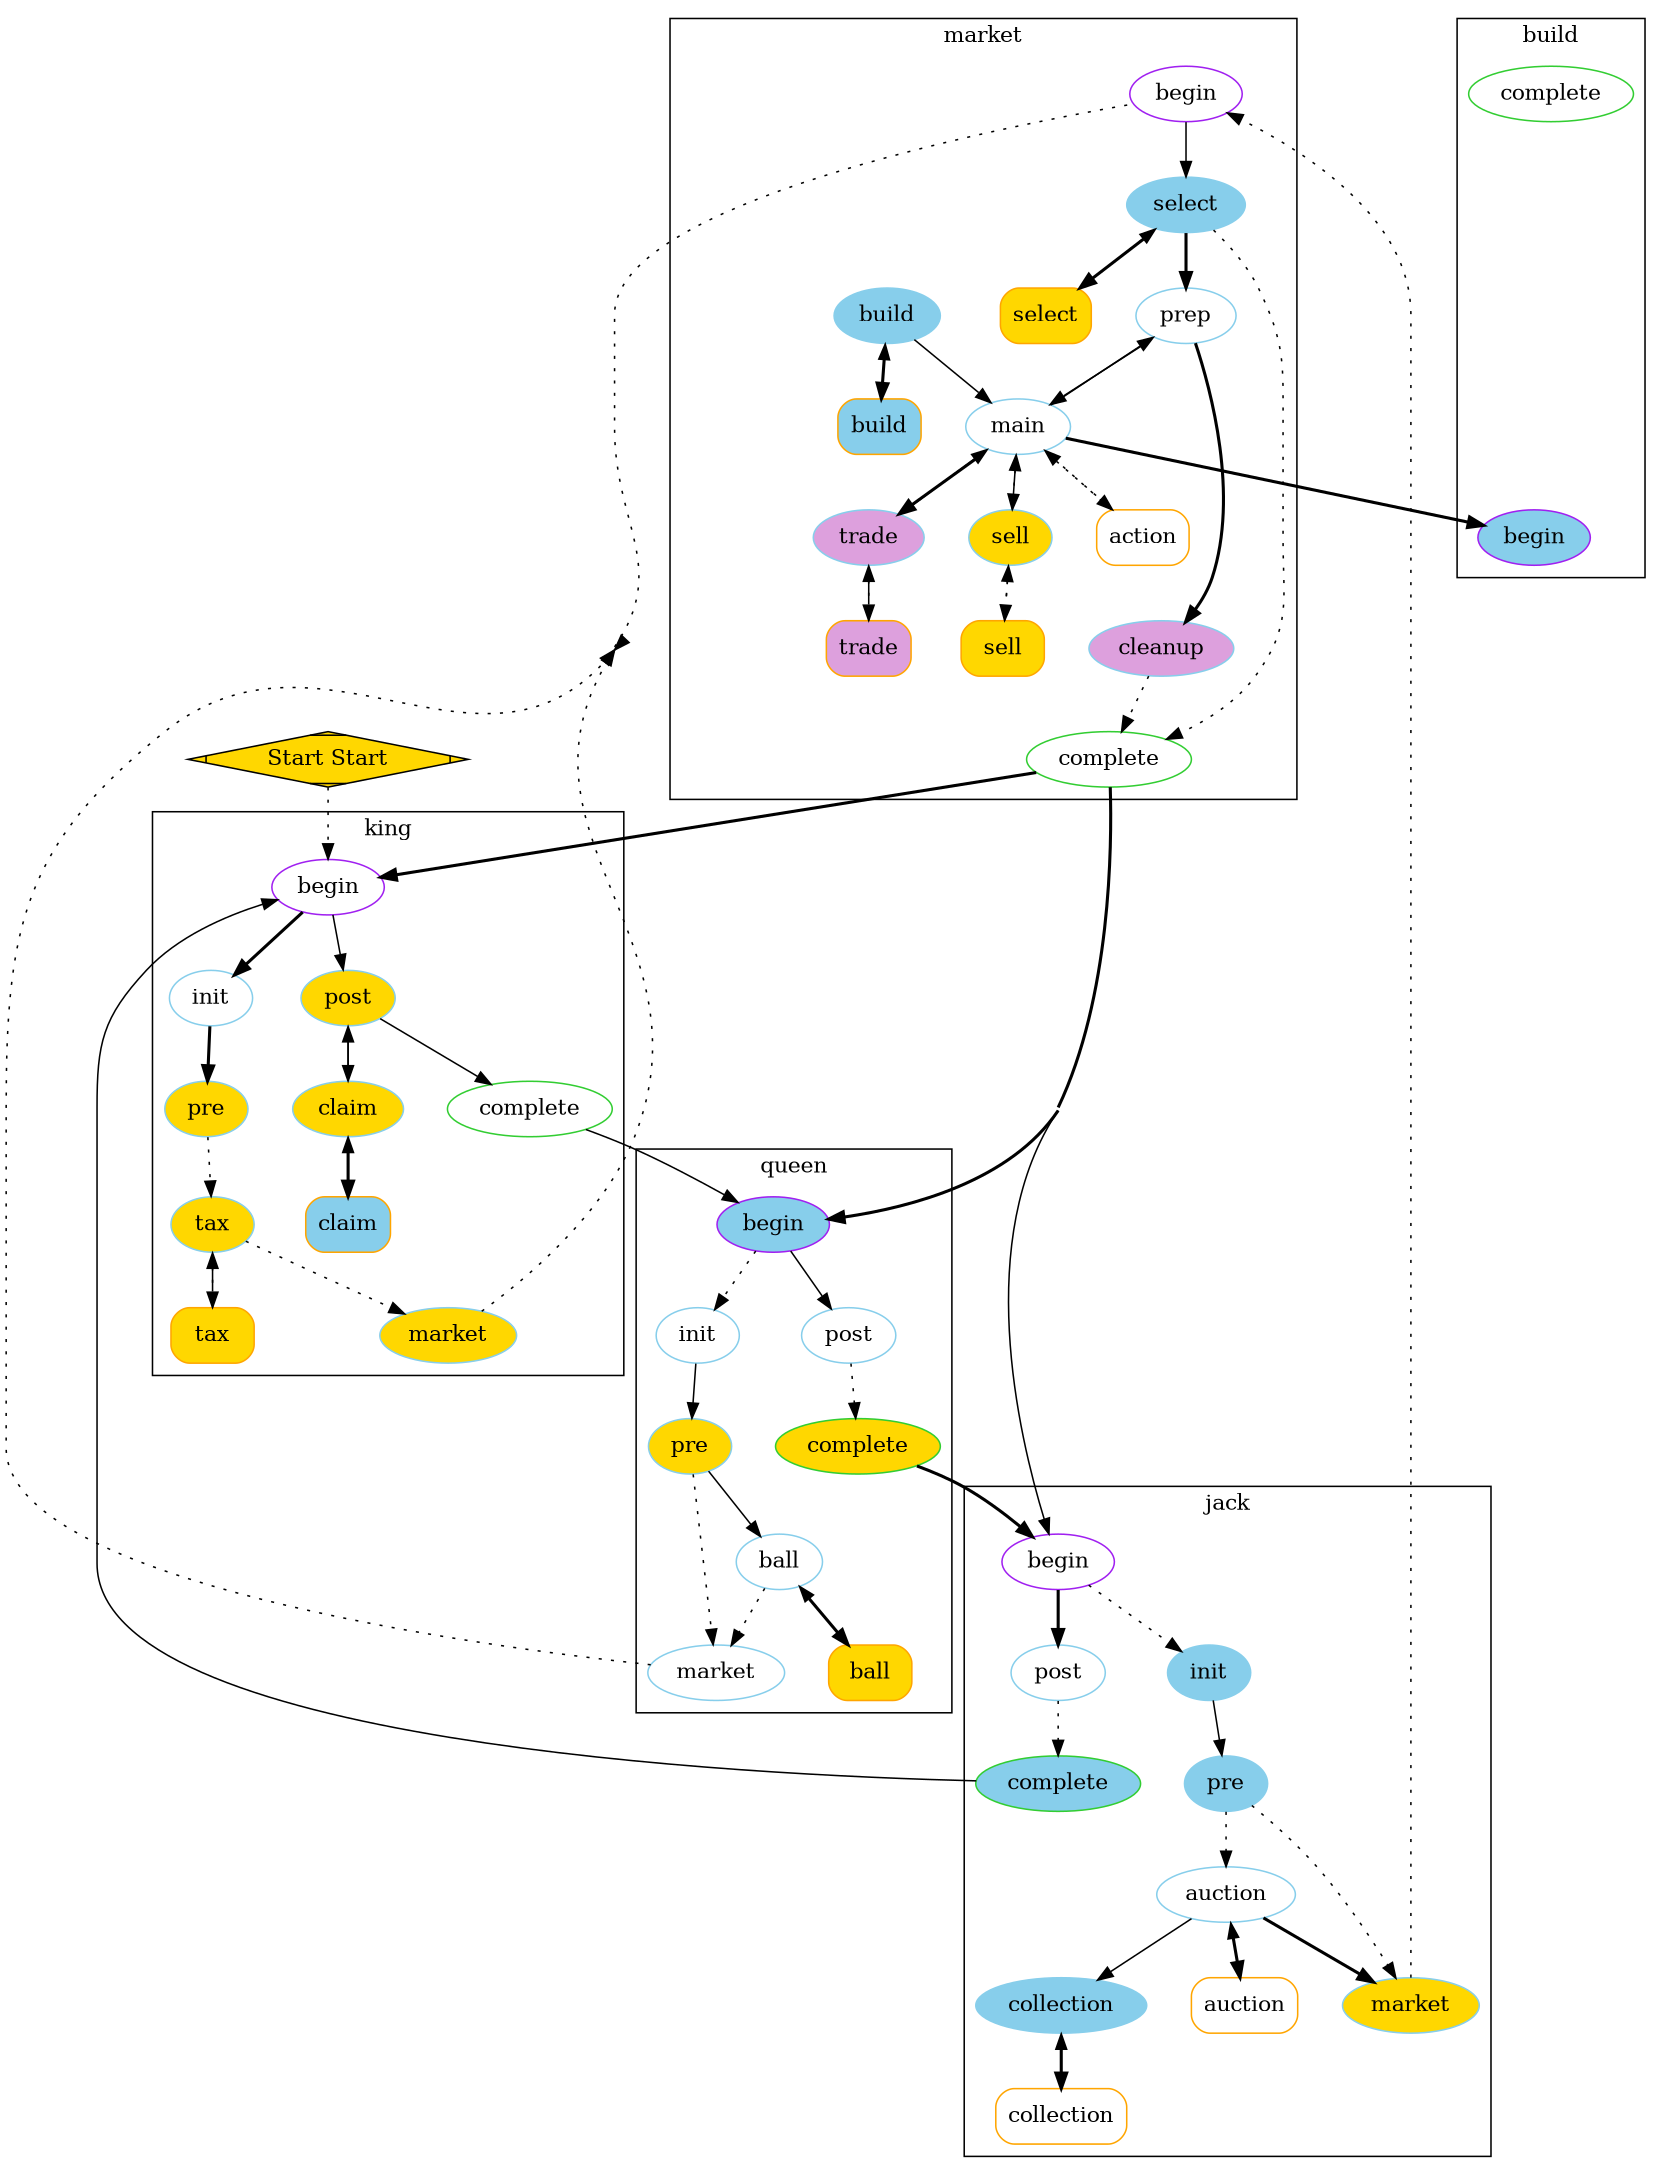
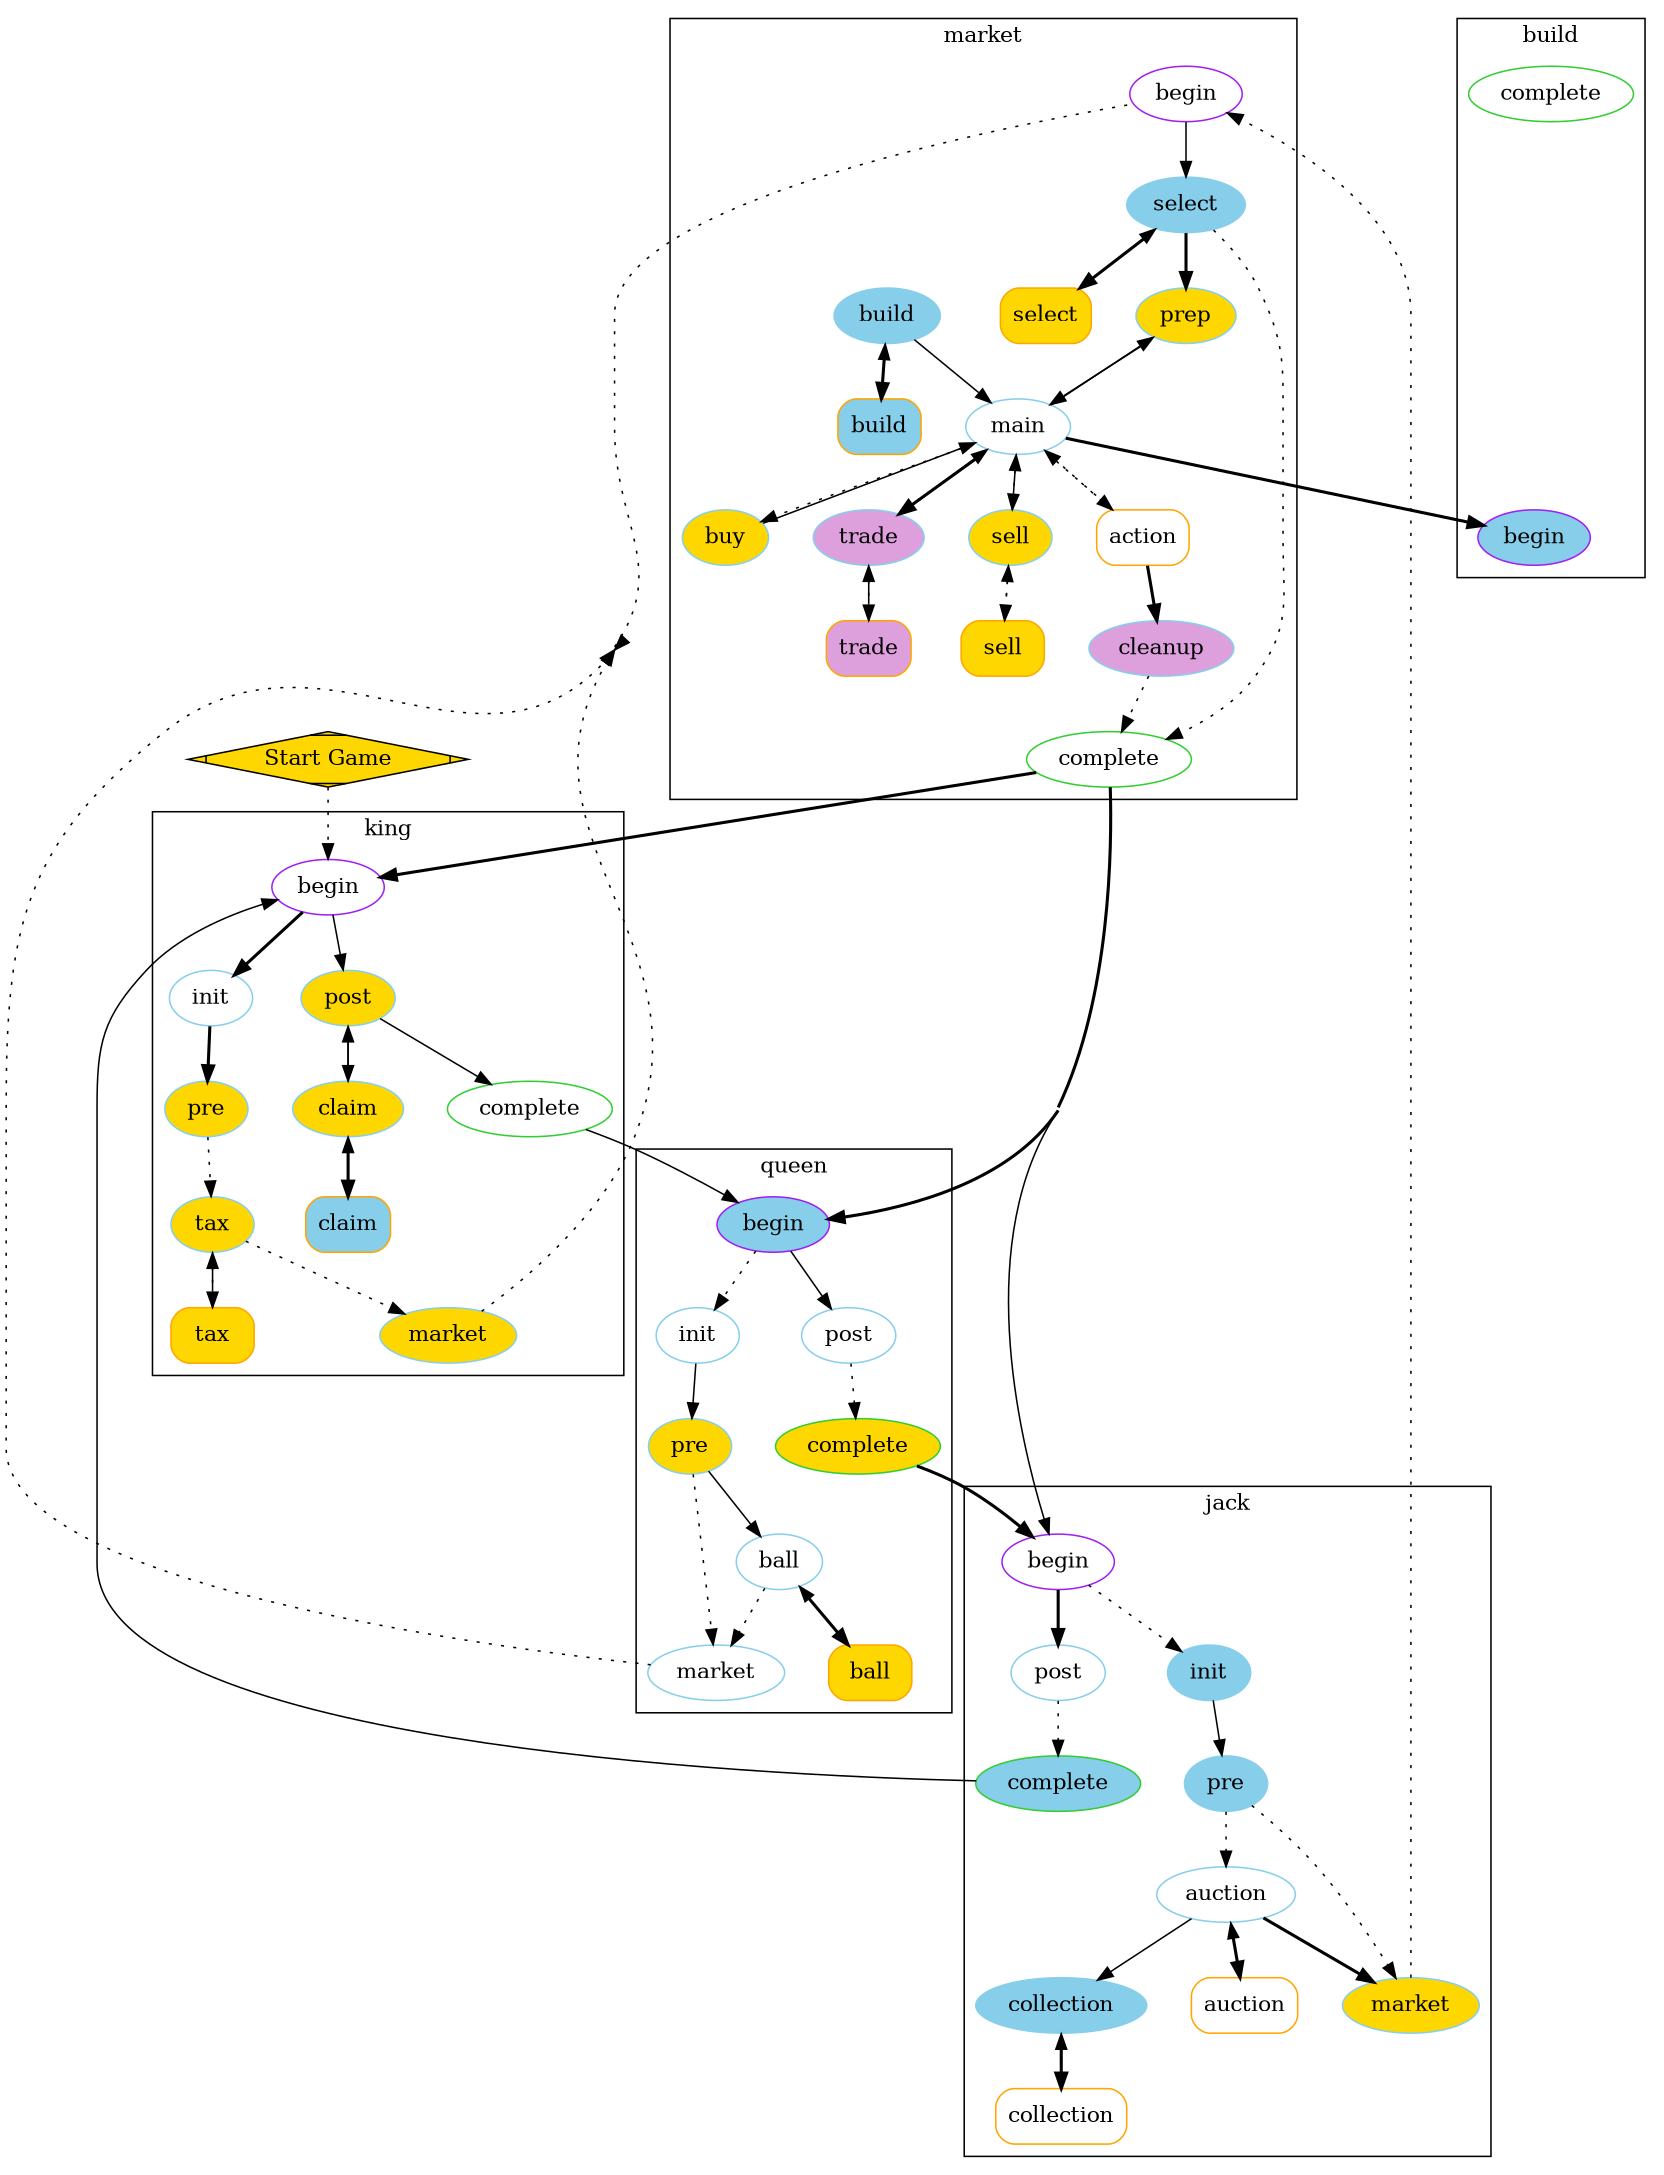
node "prep": fillcolor white -> gold
edge "prep" -> "cleanup": now "action" -> "cleanup"
node "buy": added
node "Start Start": label "Start Start" -> "Start Game"
